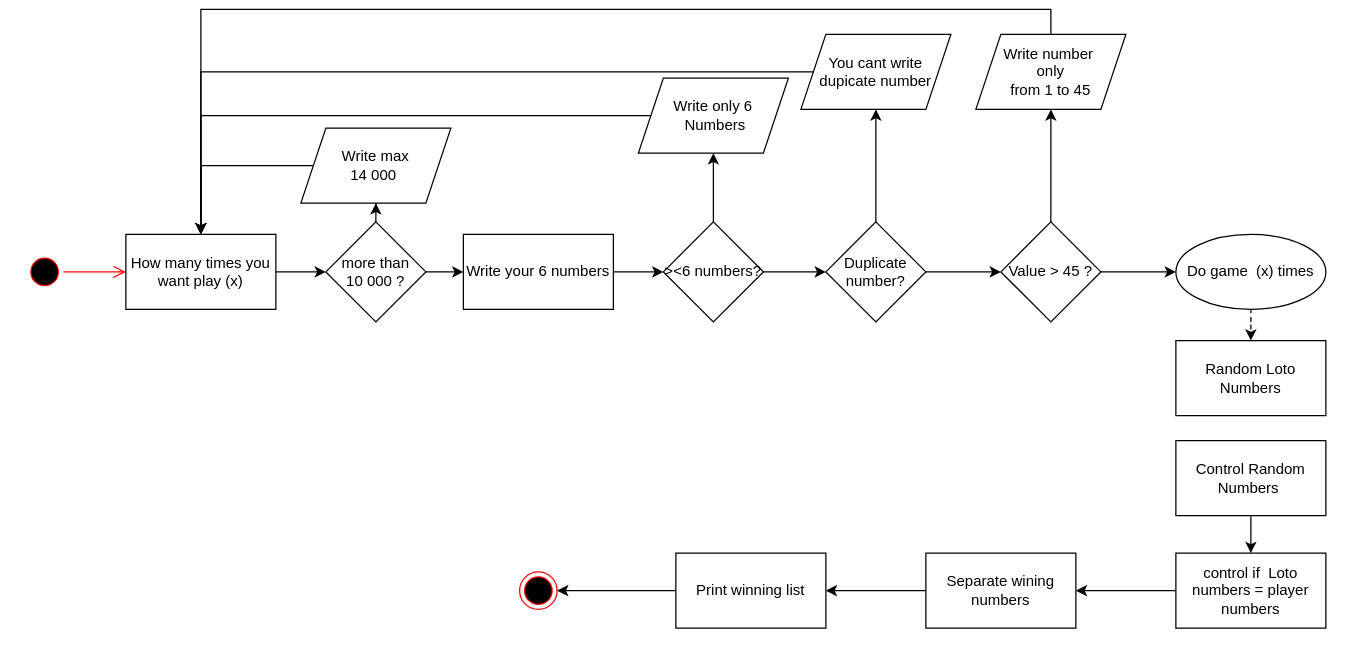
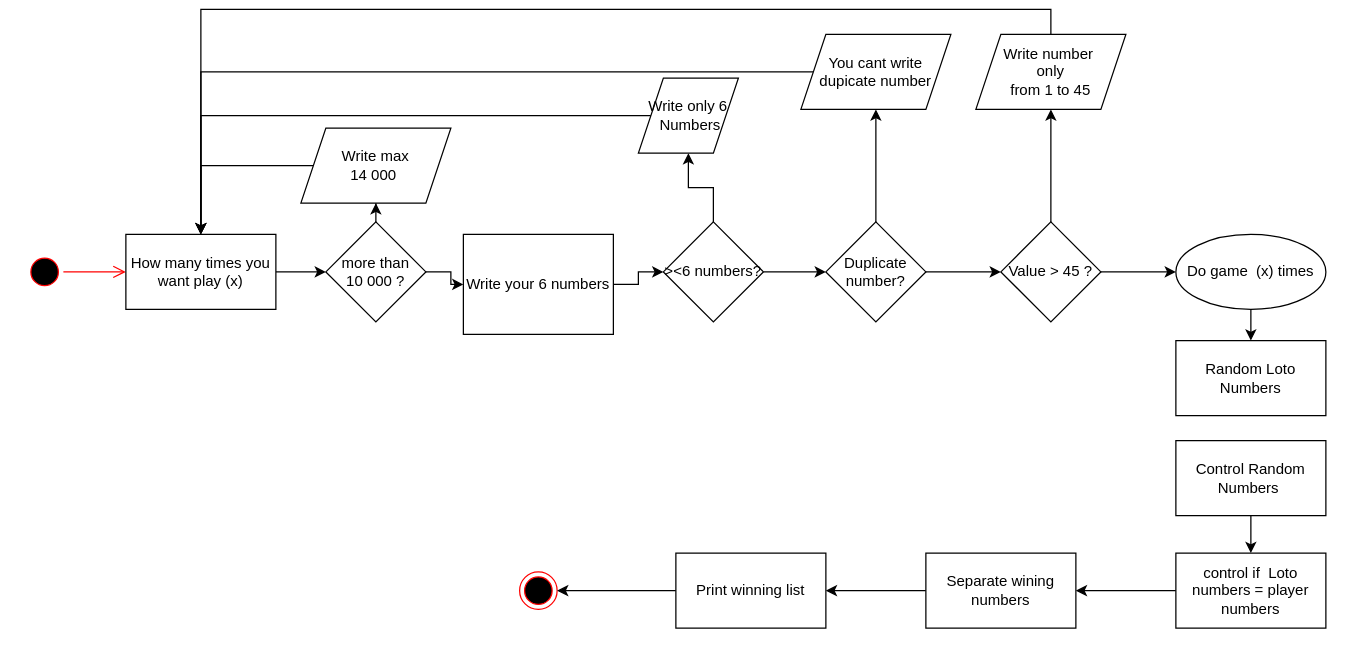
node "Write only 6 Numbers": size 150x75 -> 100x75
node "Write your 6 numbers": size 150x75 -> 150x100
edge "Do game (x) times" -> "Random Loto Numbers": style dashed -> solid
